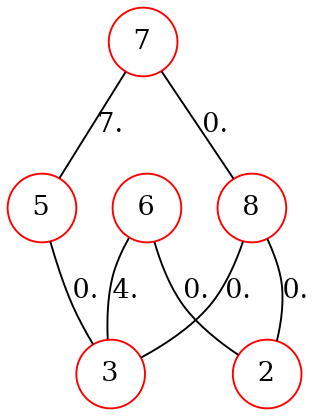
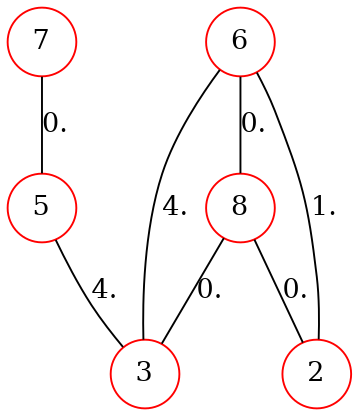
edge "7" -- "5": label "7." -> "0."
edge "7" -- "8": now "6" -- "8"
edge "5" -- "3": label "0." -> "4."
edge "6" -- "2": label "0." -> "1."
